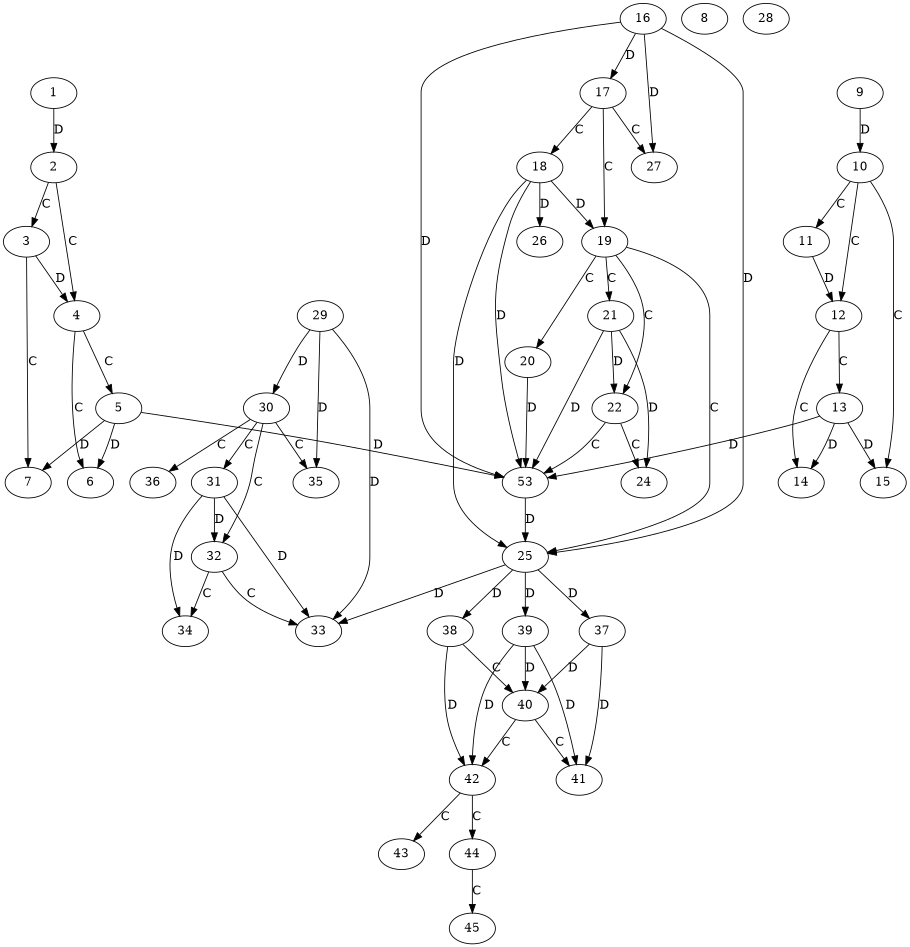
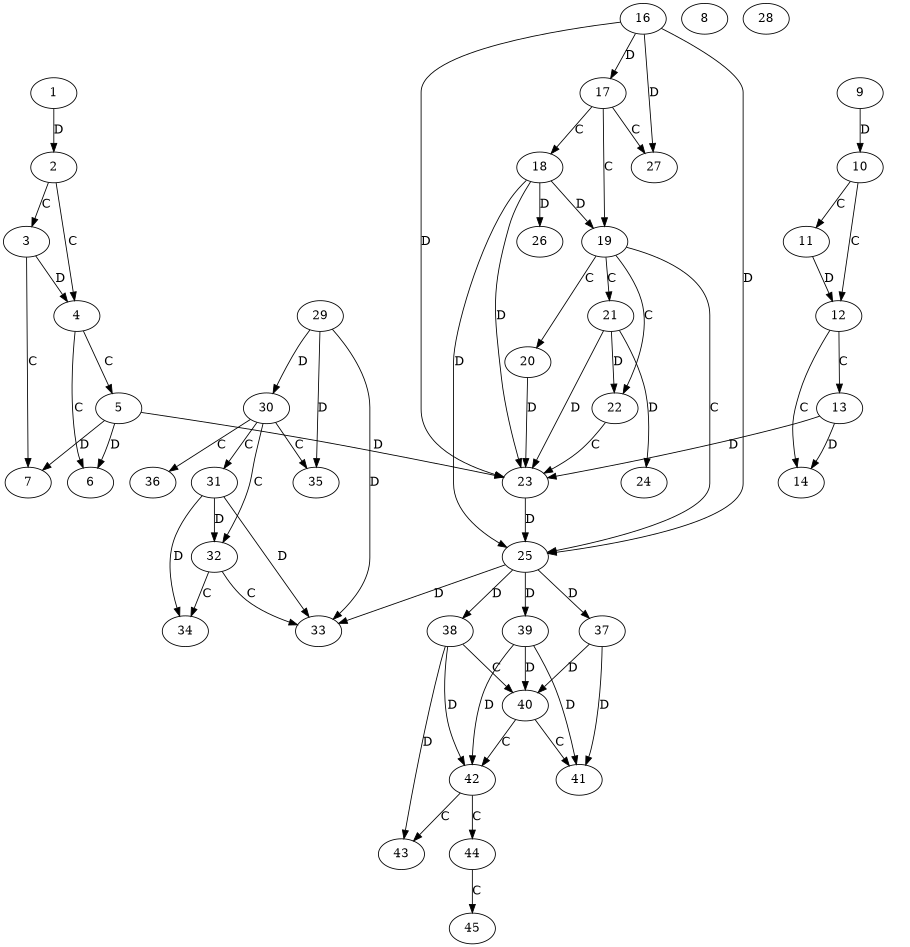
edge "22" -> "24": removed, label "C"
node "53": label "53" -> "23"
node "15": removed
edge "38" -> "43": added, label "D"
